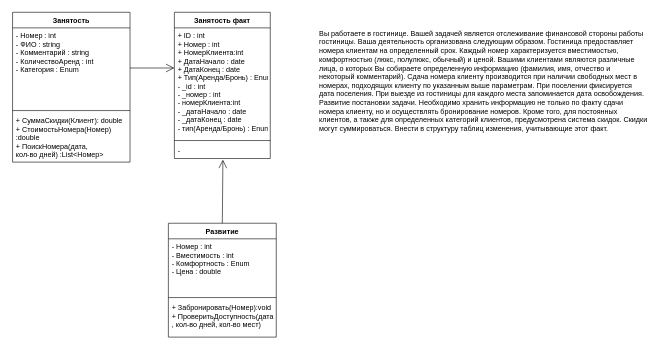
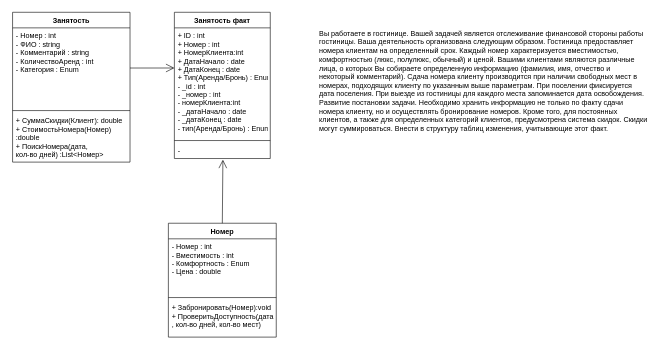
node "Развитие": label "Развитие" -> "Номер"
